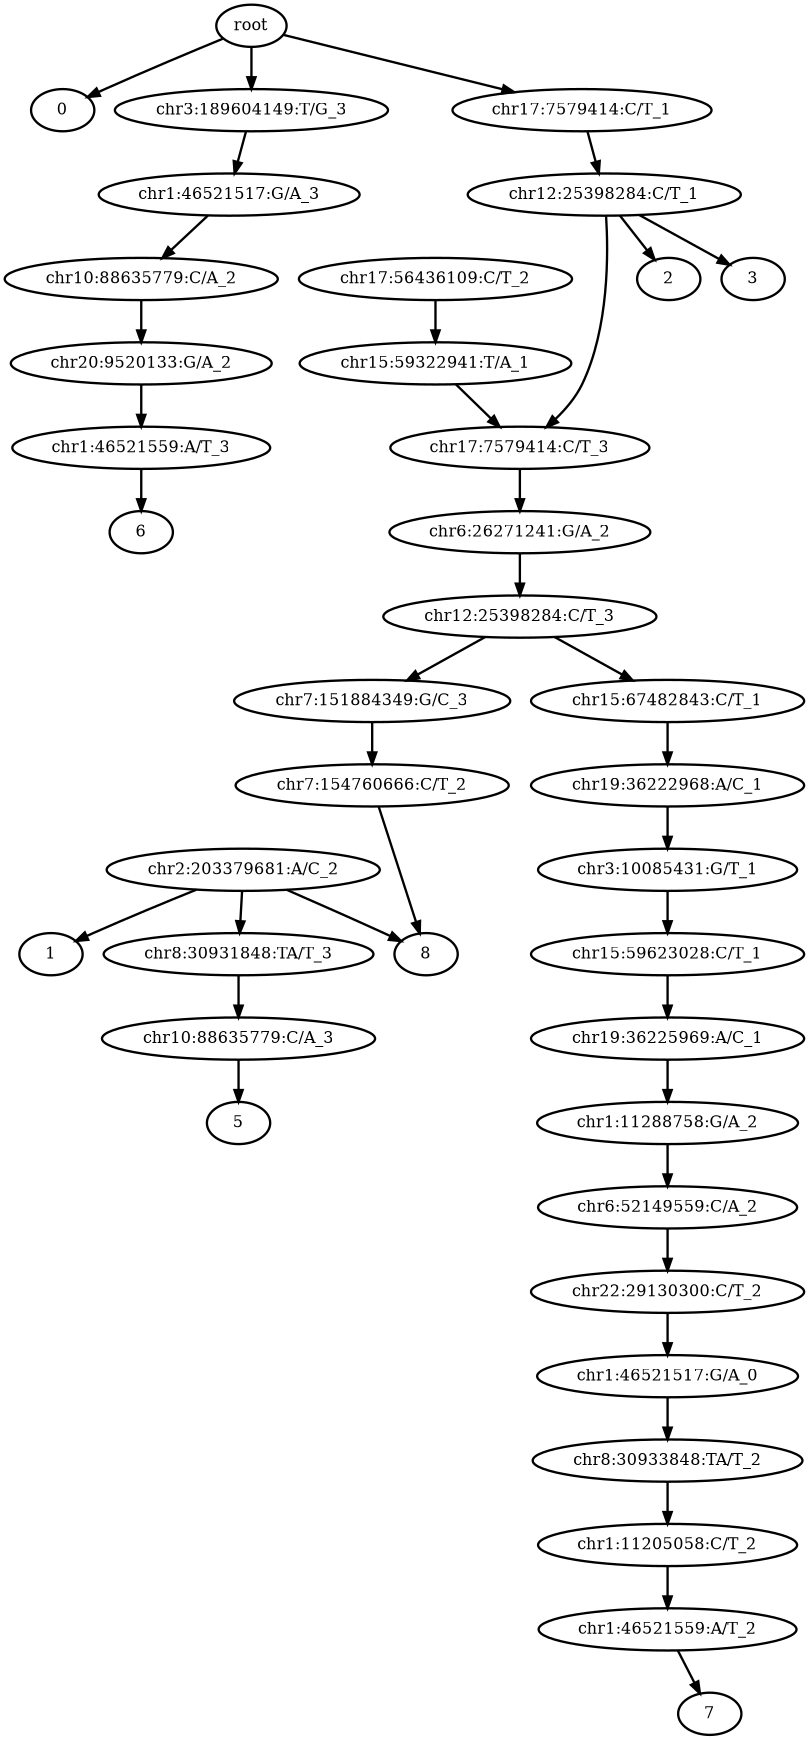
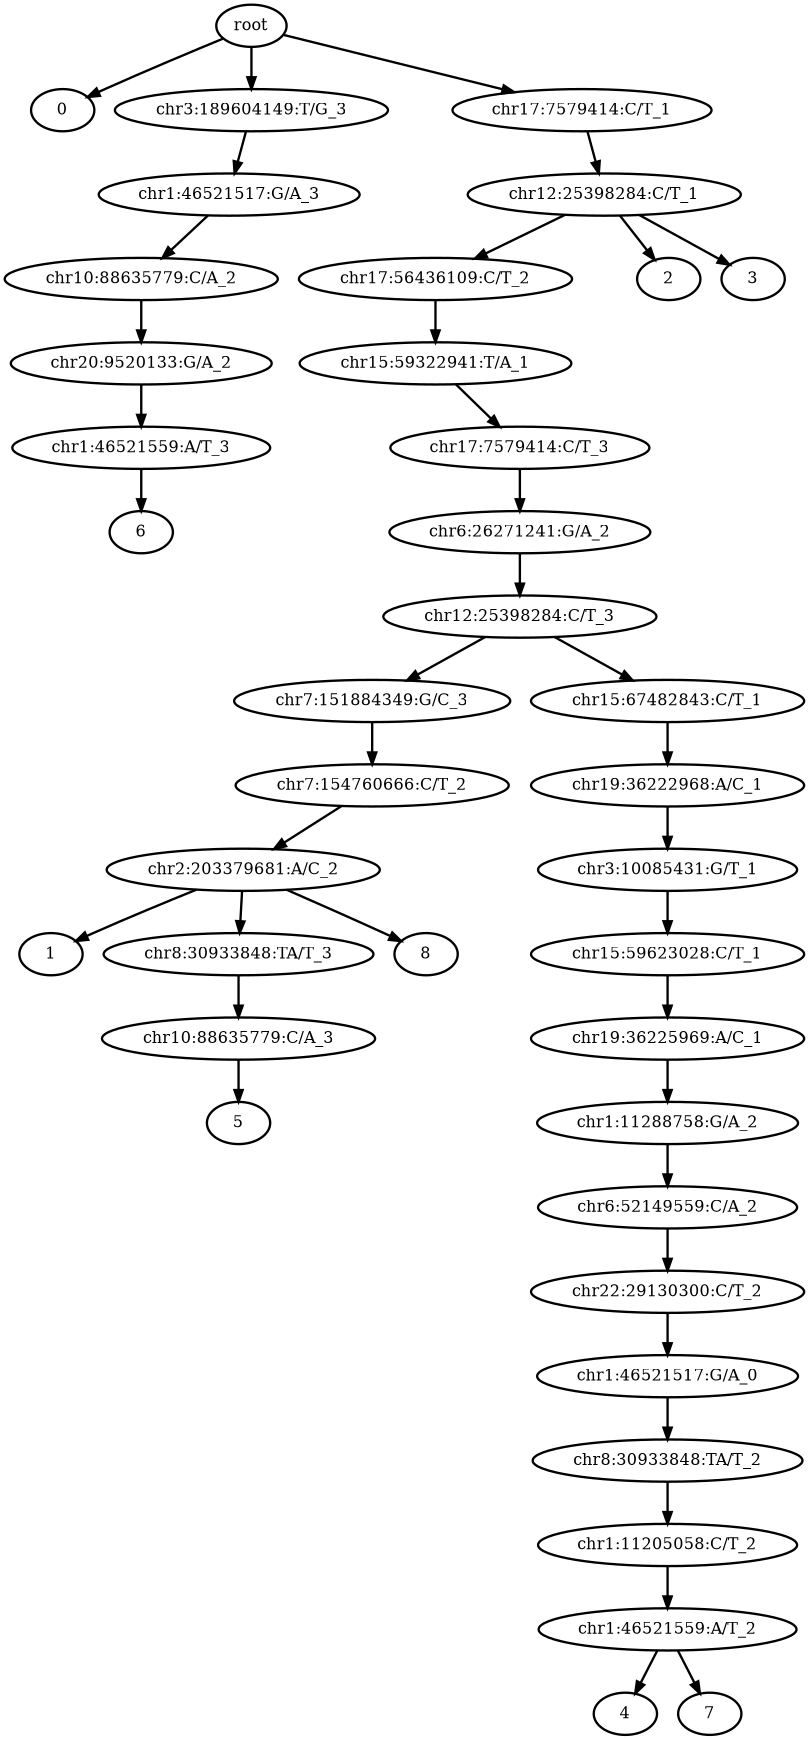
edge "chr12:25398284:C/T_1" -> "chr17:7579414:C/T_3": now "chr12:25398284:C/T_1" -> "chr17:56436109:C/T_2"
edge "chr7:154760666:C/T_2" -> "8": now "chr7:154760666:C/T_2" -> "chr2:203379681:A/C_2"
node "chr8:30931848:TA/T_3": label "chr8:30931848:TA/T_3" -> "chr8:30933848:TA/T_3"
node "4": added
